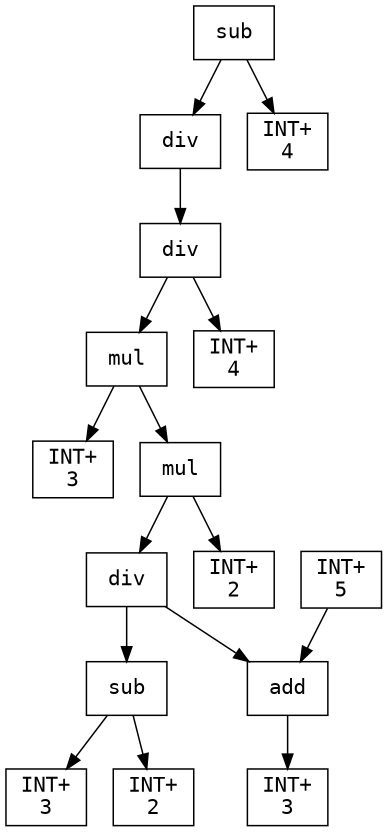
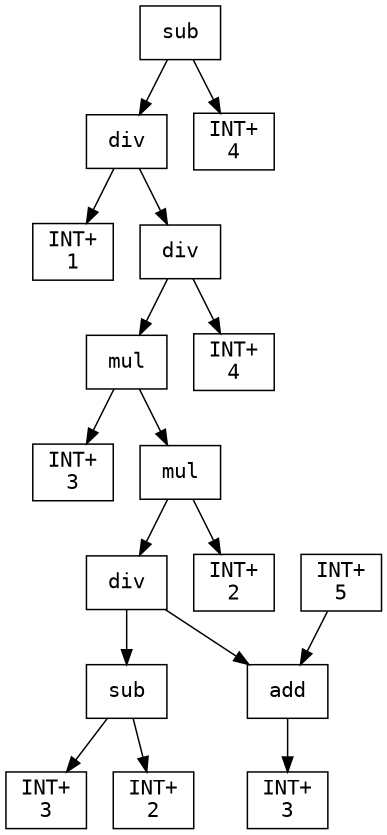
node "INT+ 1": added
